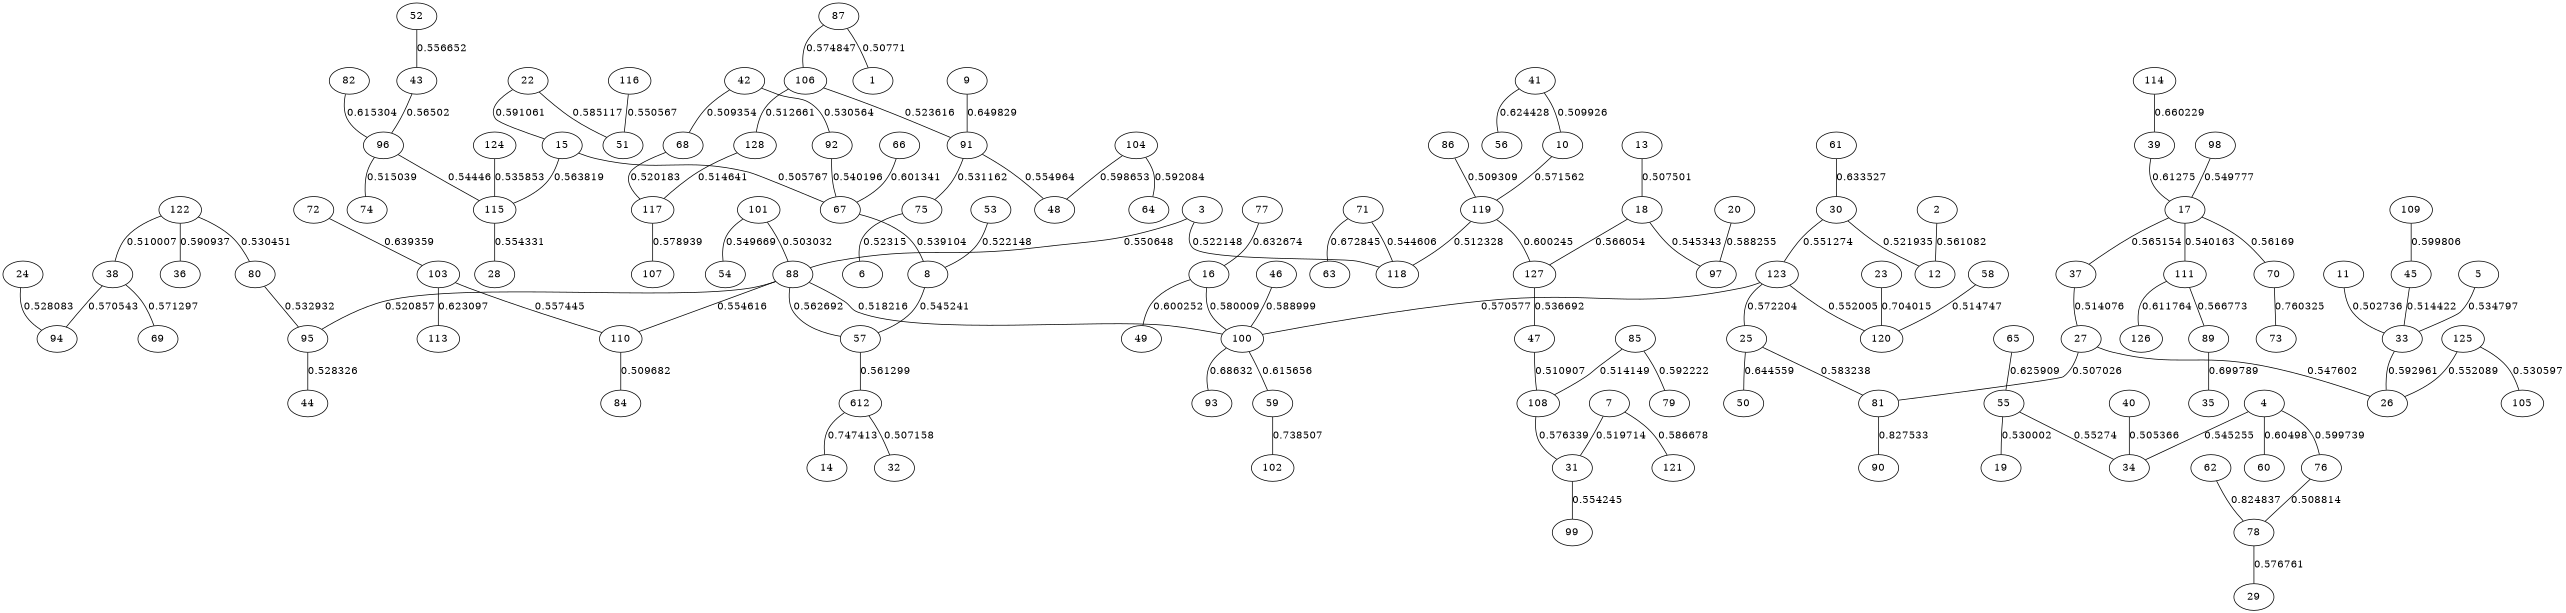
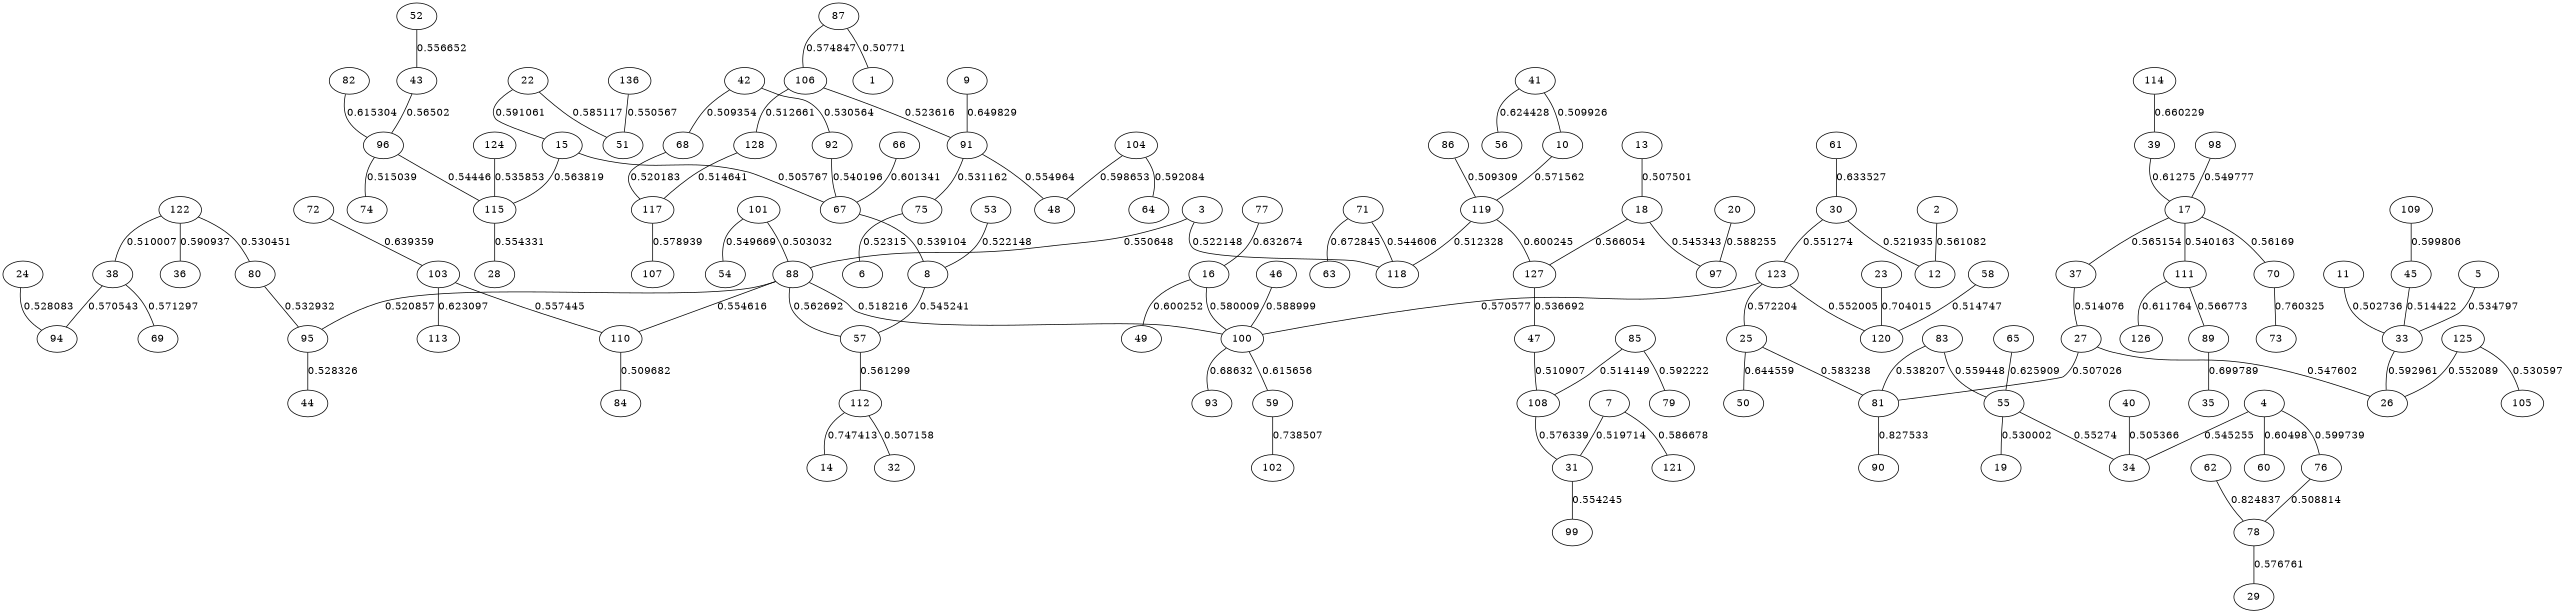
node "116": label "116" -> "136"
node "83": added
node "612": label "612" -> "112"
